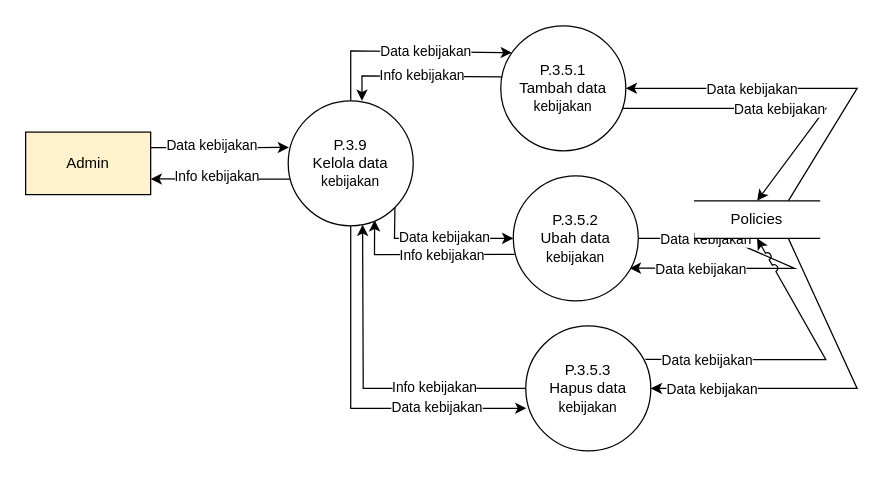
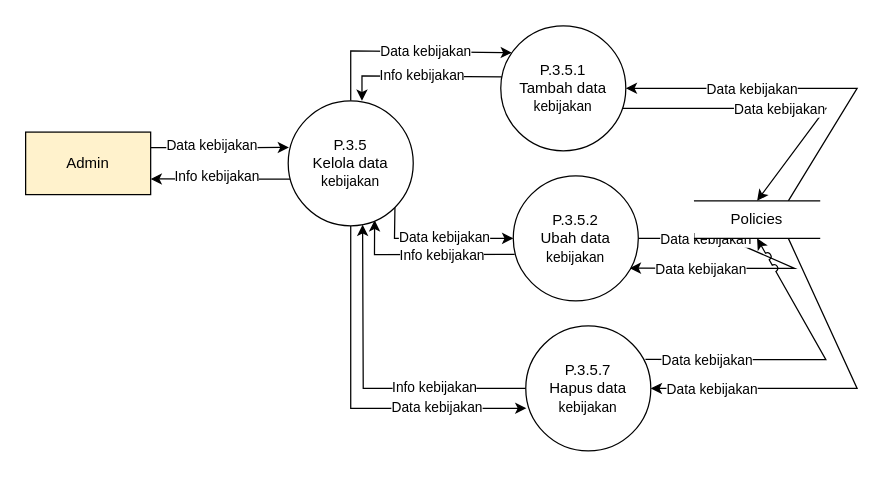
node "P.3.9 Kelola data kebijakan": label "P.3.9 Kelola data kebijakan" -> "P.3.5 Kelola data kebijakan"
node "P.3.5.3 Hapus data kebijakan": label "P.3.5.3 Hapus data kebijakan" -> "P.3.5.7 Hapus data kebijakan"
